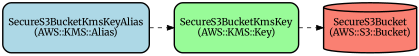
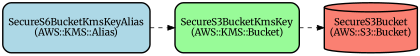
node "SecureS3BucketKmsKeyAlias (AWS::KMS::Alias)": label "SecureS3BucketKmsKeyAlias (AWS::KMS::Alias)" -> "SecureS6BucketKmsKeyAlias (AWS::KMS::Alias)"
node "SecureS3BucketKmsKey (AWS::KMS::Key)": label "SecureS3BucketKmsKey (AWS::KMS::Key)" -> "SecureS3BucketKmsKey (AWS::KMS::Bucket)"
